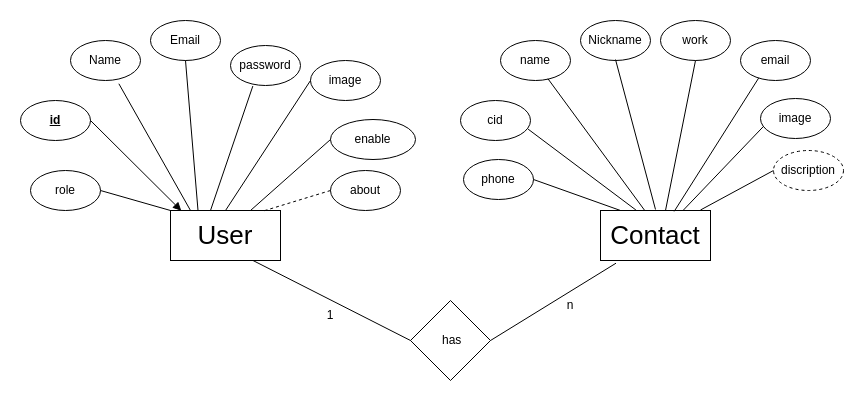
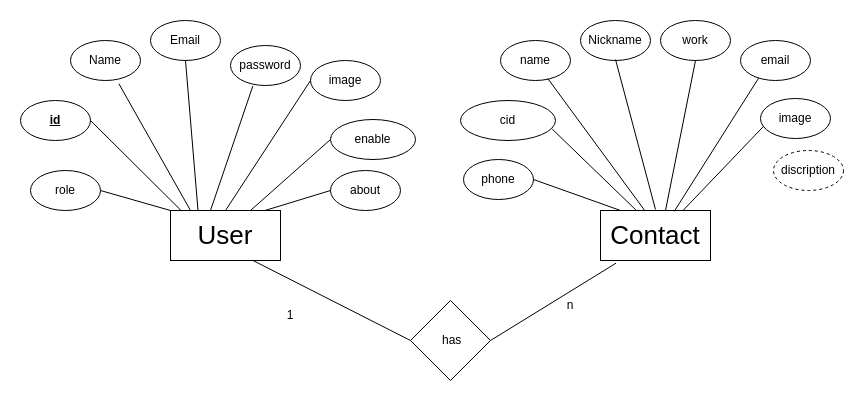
node "cid": size 70x40 -> 95x40
edge "discription" -- "Contact": removed
edge "about" -- "User": style dashed -> solid
edge "id" -> "User": arrowhead block -> none
node "1": moved (331, 316) -> (291, 316)
